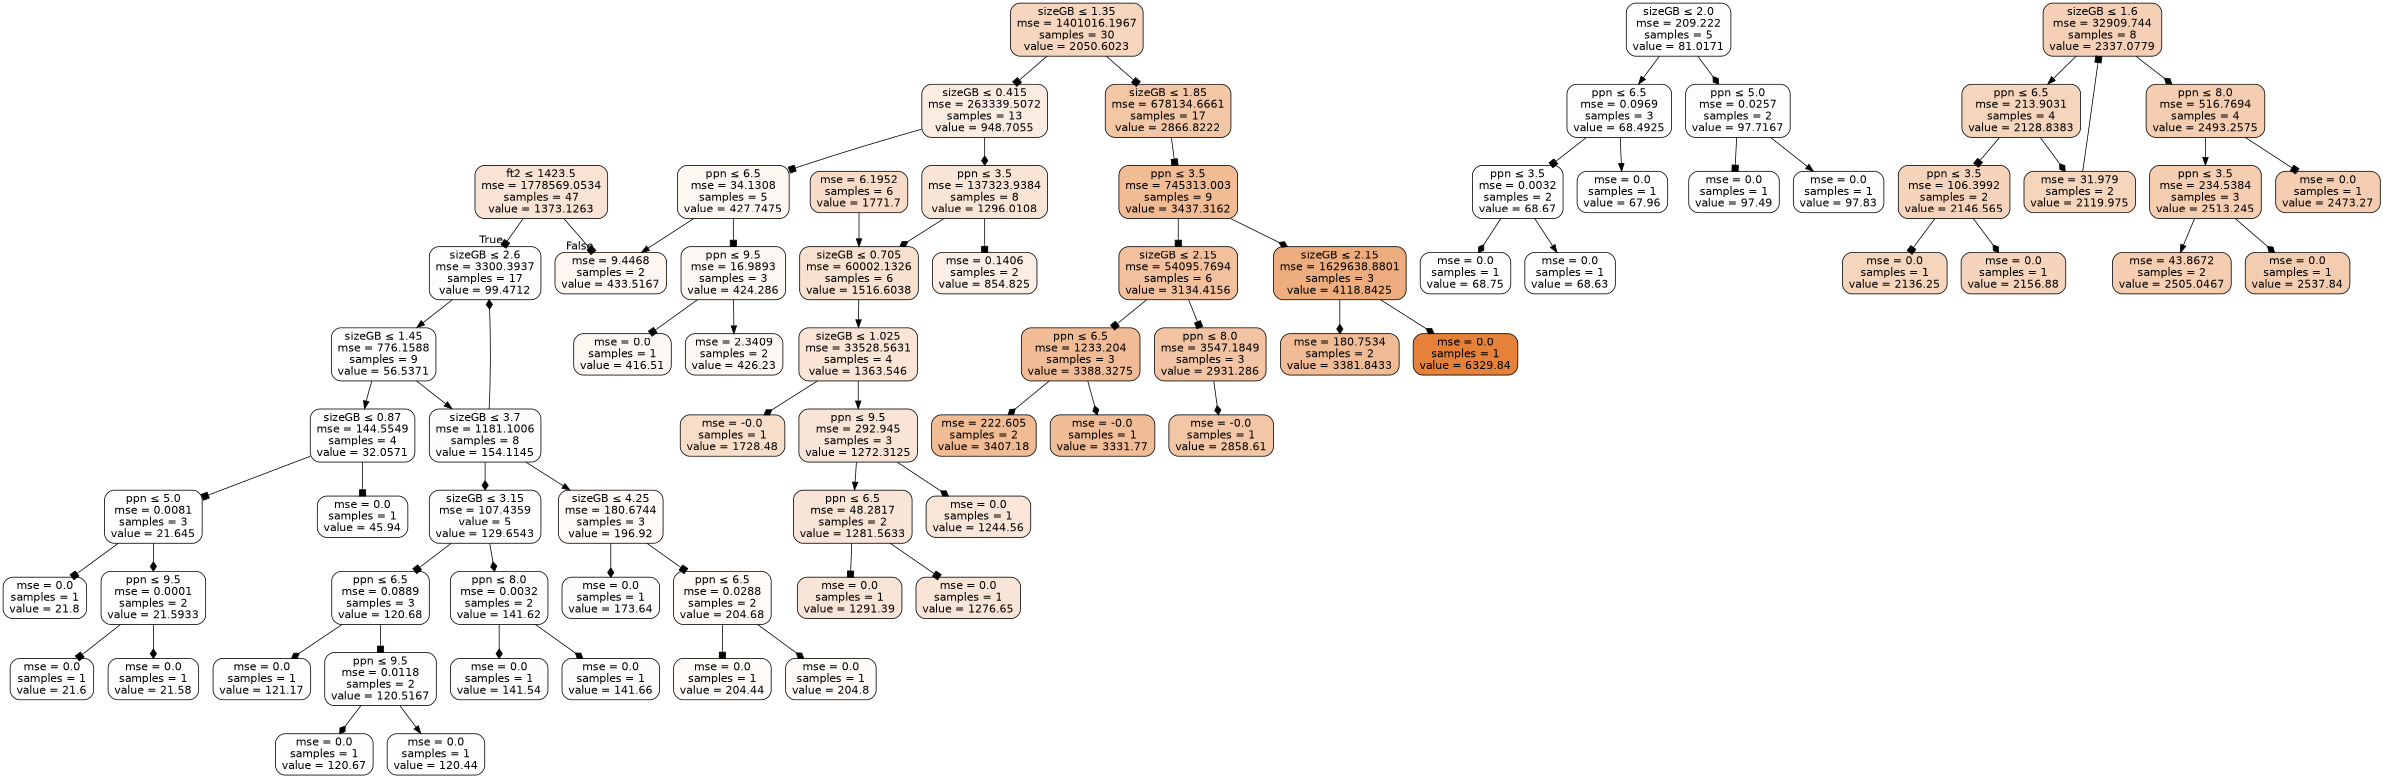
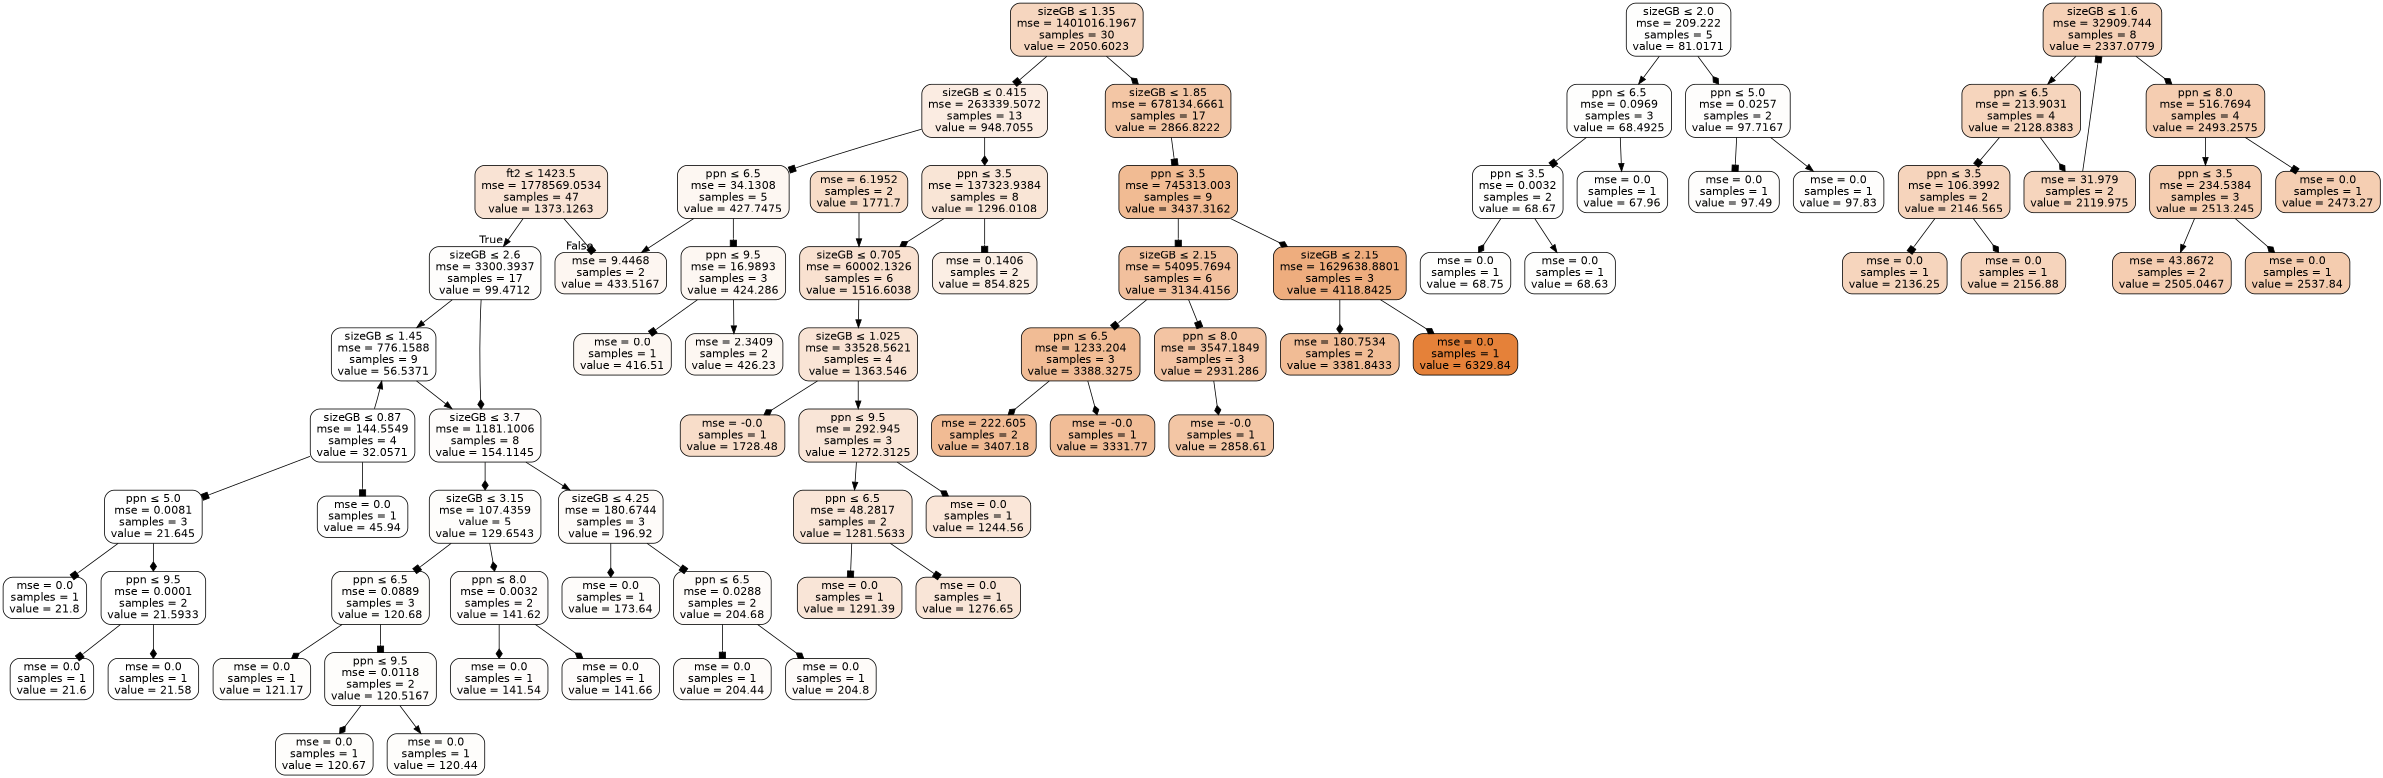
edge "sizeGB ≤ 1.35" -> "sizeGB ≤ 1.85": arrowhead box -> diamond
node "mse = 6.1952": text "samples = 6" -> "samples = 2"
edge "ft2 ≤ 1423.5" -> "sizeGB ≤ 2.6": arrowhead box -> normal
node "sizeGB ≤ 1.025": text "mse = 33528.5631" -> "mse = 33528.5621"
edge "sizeGB ≤ 3.7" -> "sizeGB ≤ 2.6": reversed
edge "sizeGB ≤ 1.45" -> "sizeGB ≤ 0.87": reversed
